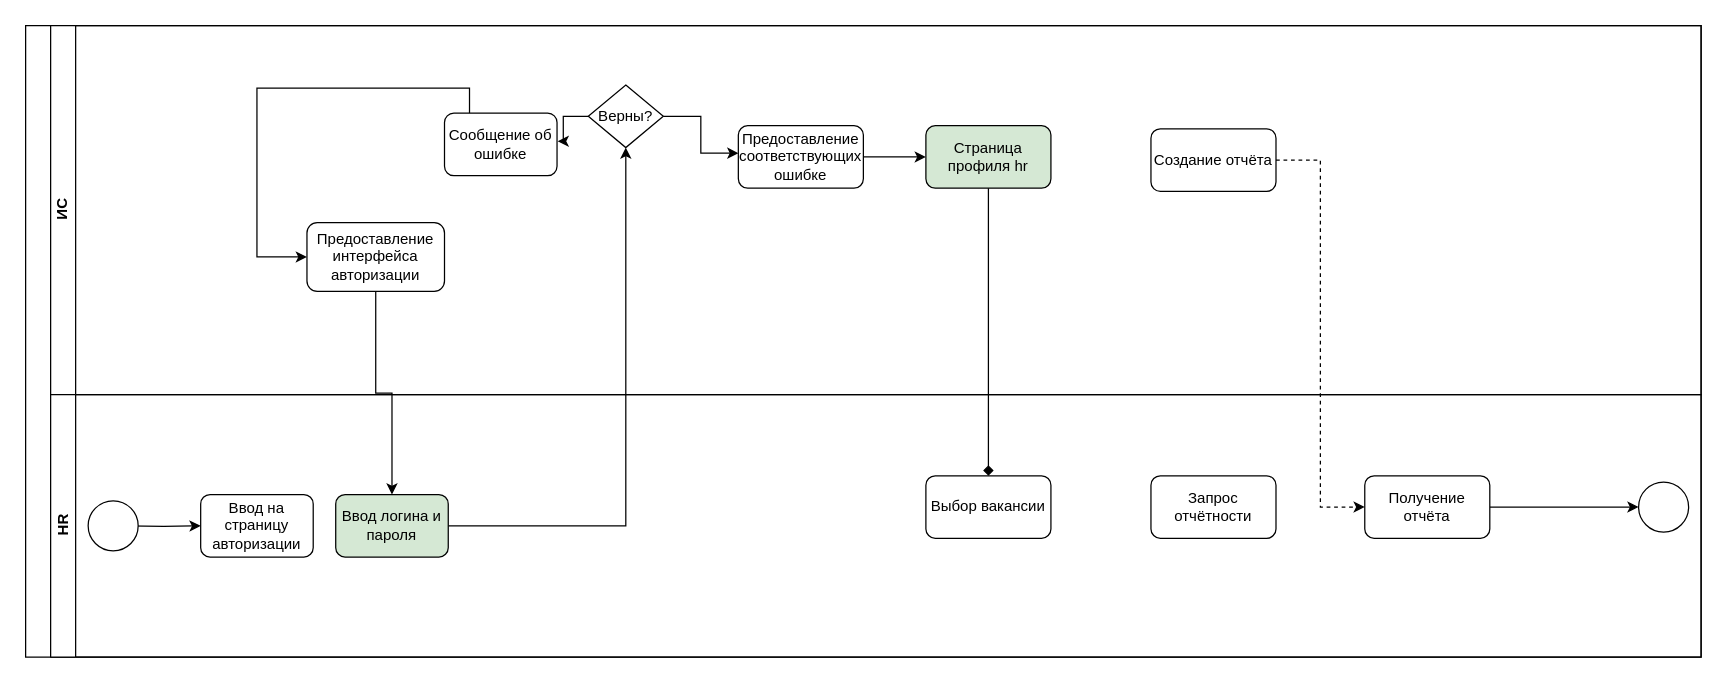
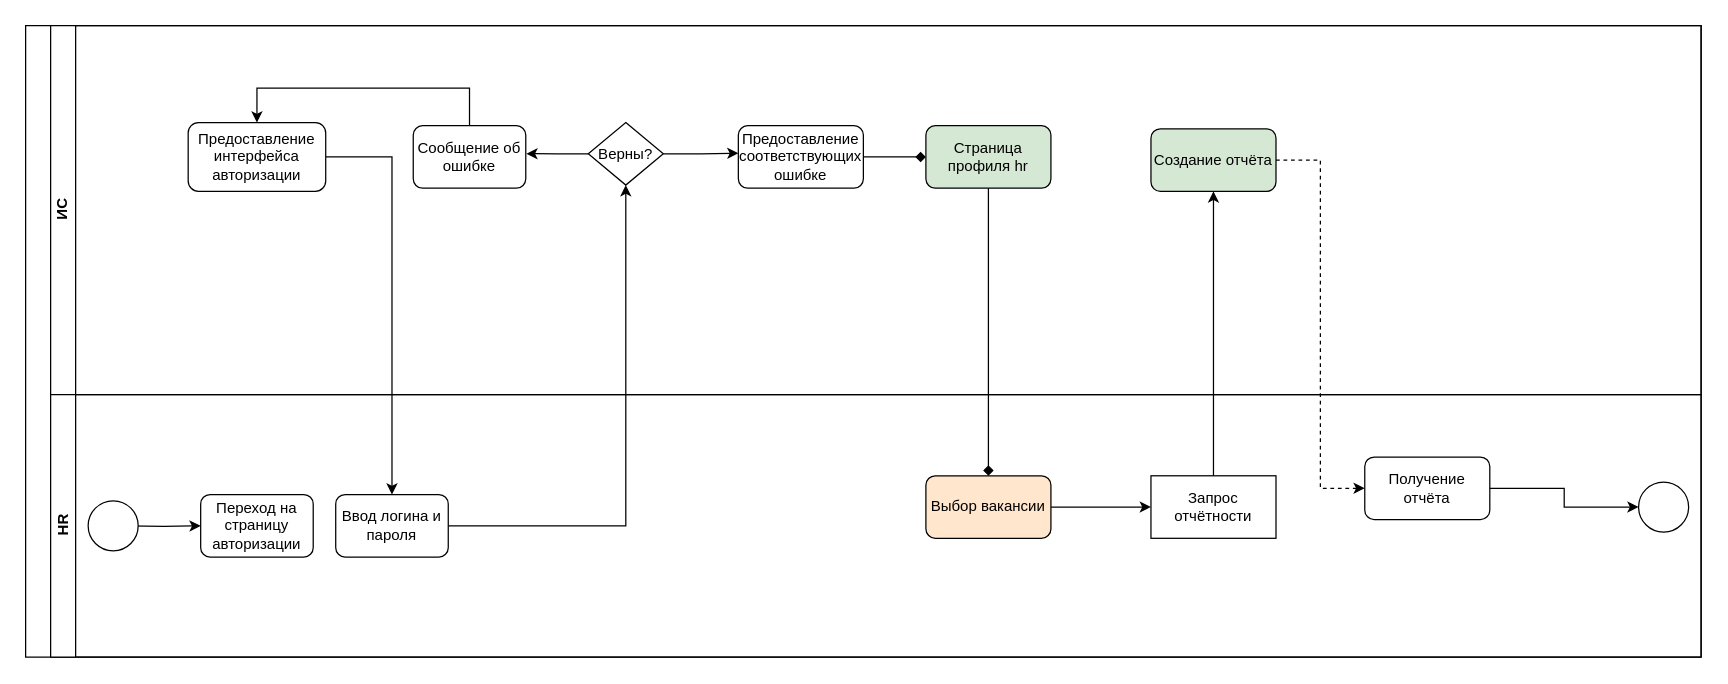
node "Верны?": moved (626, 116) -> (626, 154)
node "Сообщение об ошибке": moved (501, 144) -> (469, 157)
edge "Предоставление соответствующих ошибке" -> "Страница профиля hr": arrowhead classic -> diamond
node "Создание отчёта": fillcolor #ffffff -> #d5e8d4
node "Предоставление интерфейса авторизации": moved (376, 257) -> (257, 157)
edge "Запрос отчётности" -> "Создание отчёта": added
node "Выбор вакансии": fillcolor #ffffff -> #ffe6cc
edge "Выбор вакансии" -> "Запрос отчётности": added
node "Запрос отчётности": shape rounded rectangle -> rectangle
node "Получение отчёта": moved (1427, 507) -> (1427, 488)
node "Ввод на страницу авторизации": label "Ввод на страницу авторизации" -> "Переход на страницу авторизации"
node "Ввод логина и пароля": fillcolor #d5e8d4 -> #ffffff
